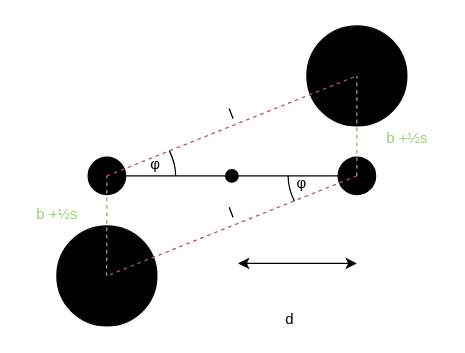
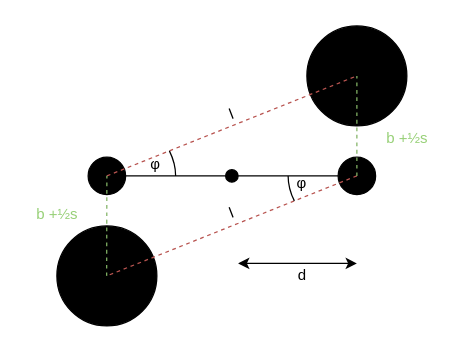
node "d": moved (289, 319) -> (302, 276)
